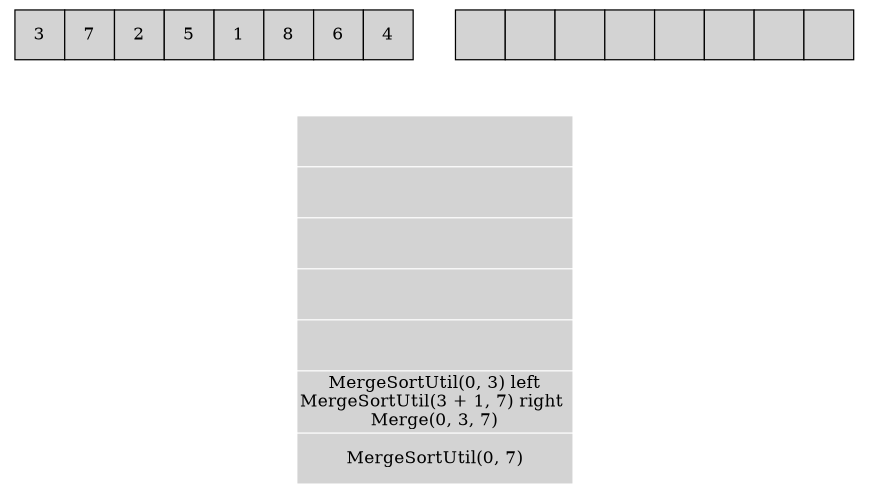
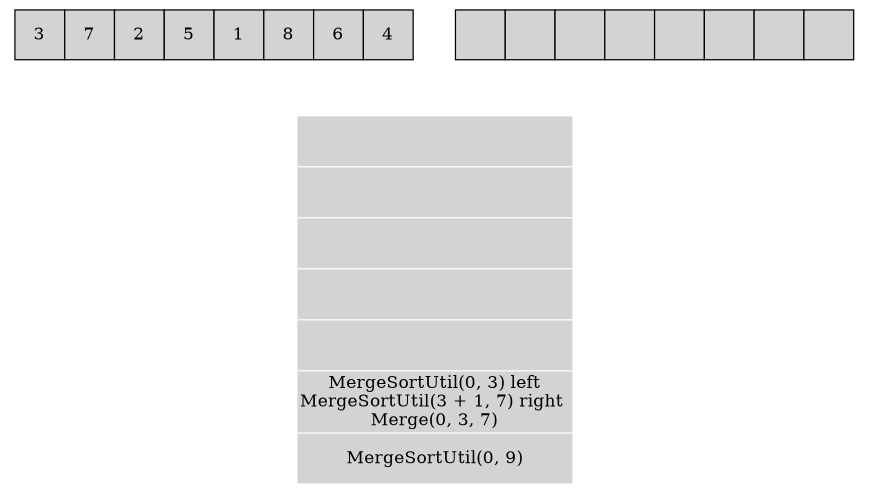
node "MergeSortUtil(0, 3) left": text "MergeSortUtil(0, 7)" -> "MergeSortUtil(0, 9)"
